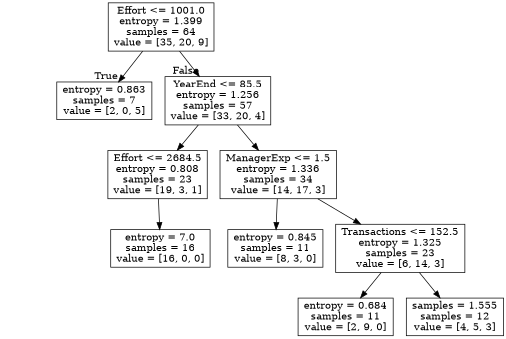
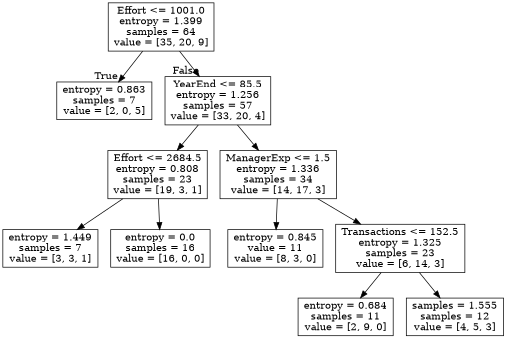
node "entropy = 1.449 samples = 7 value = [3, 3, 1]": added
node "entropy = 7.0 samples = 16 value = [16, 0, 0]": label "entropy = 7.0 samples = 16 value = [16, 0, 0]" -> "entropy = 0.0 samples = 16 value = [16, 0, 0]"
node "entropy = 0.845 samples = 11 value = [8, 3, 0]": label "entropy = 0.845 samples = 11 value = [8, 3, 0]" -> "entropy = 0.845 value = 11 value = [8, 3, 0]"
